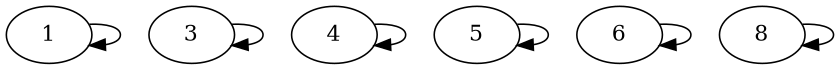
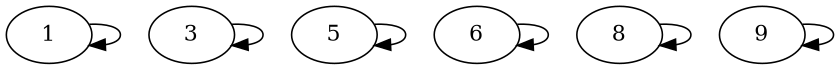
node "4": removed
node "9": added
